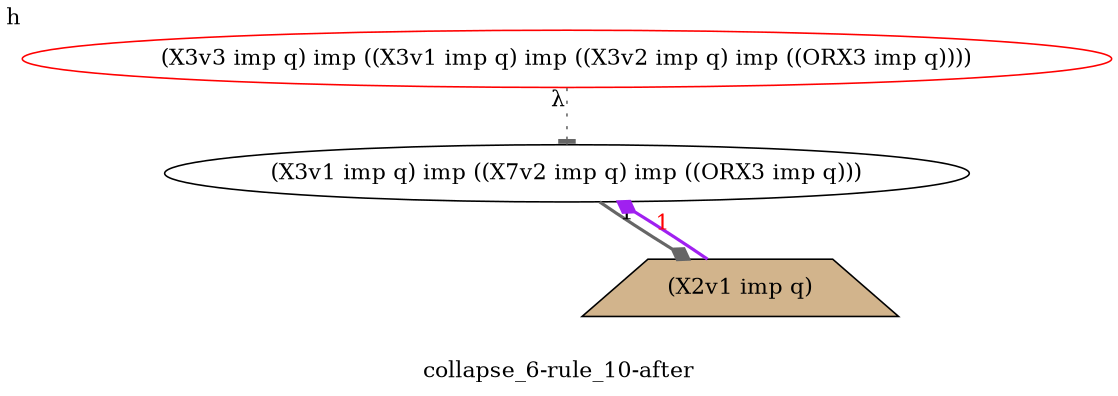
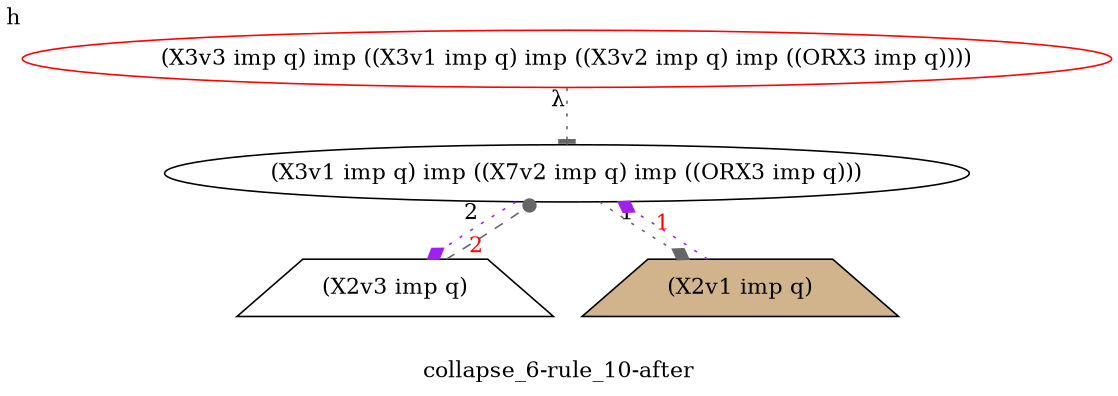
edge "(X3v1 imp q) imp ((X7v2 imp q) imp ((ORX3 imp q)))" -> "(X2v1 imp q)": style bold -> dotted
edge "(X2v1 imp q)" -> "(X3v1 imp q) imp ((X7v2 imp q) imp ((ORX3 imp q)))": style bold -> dotted
node "(X2v3 imp q)": added
